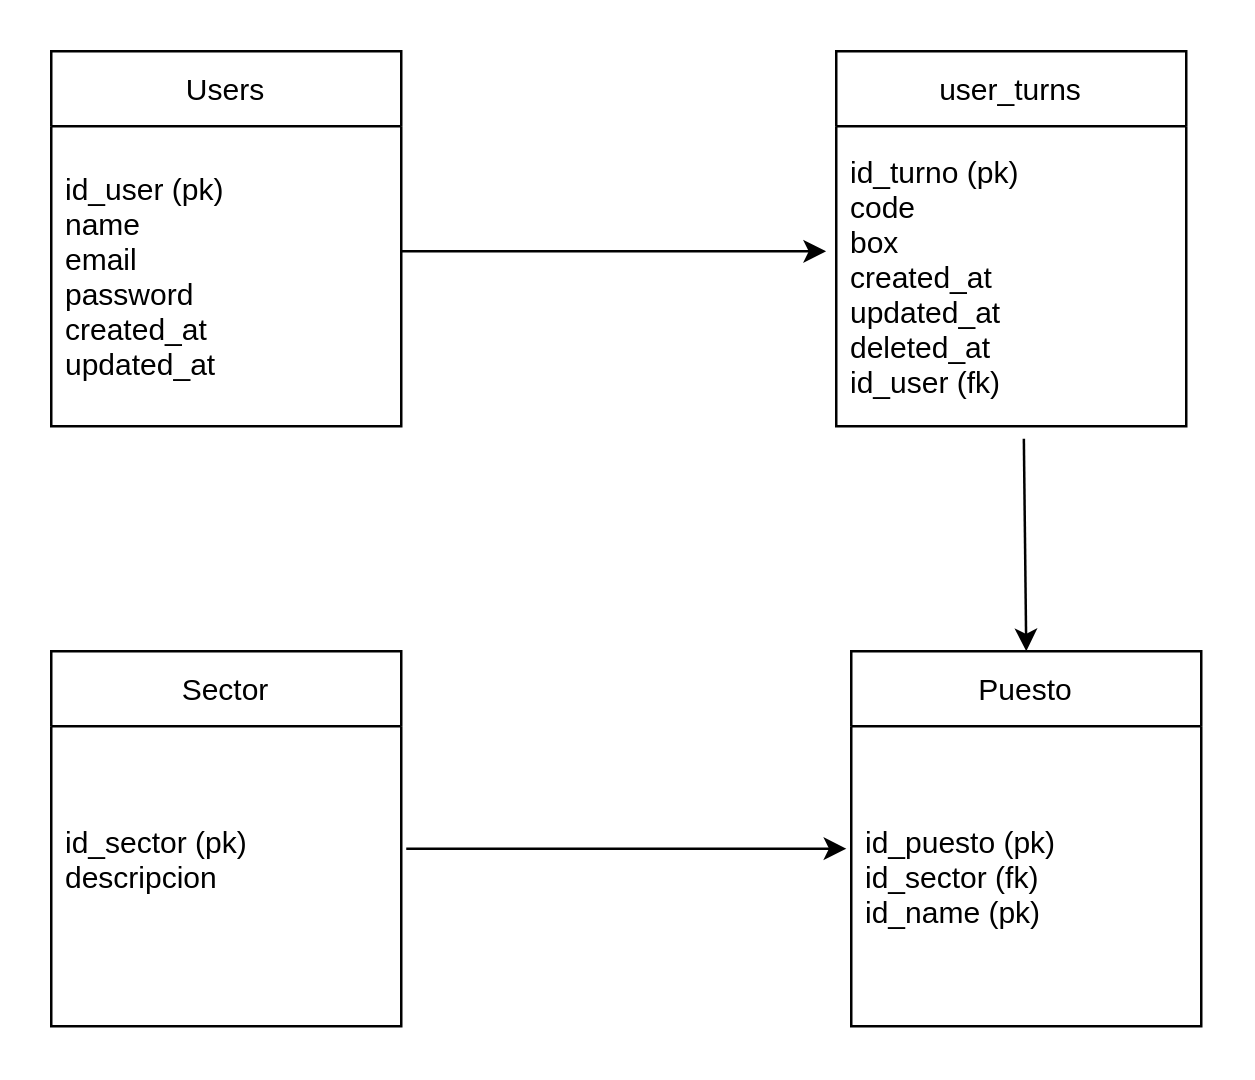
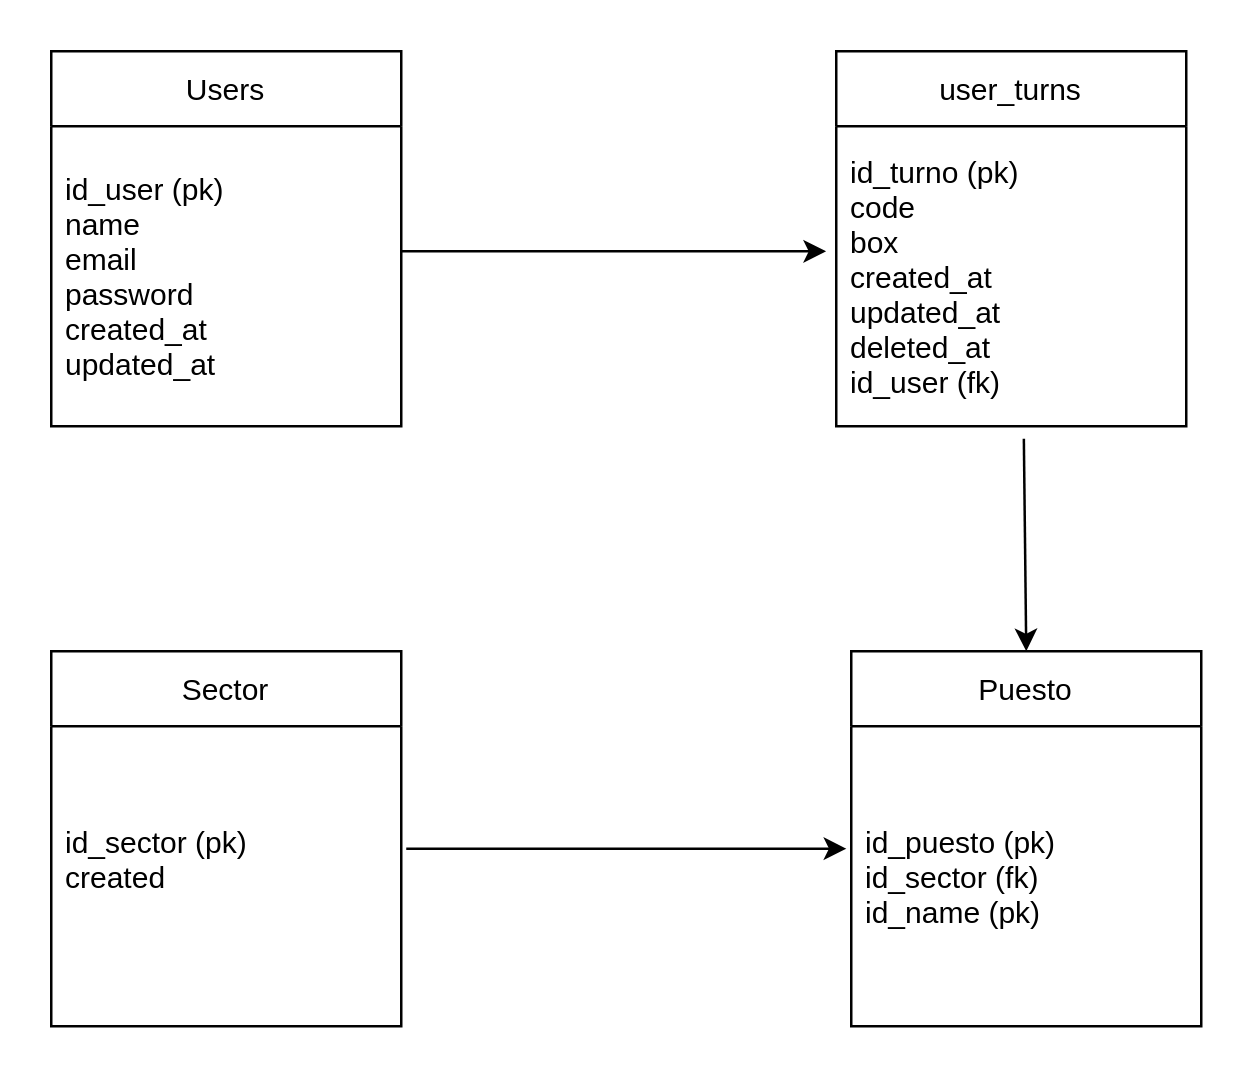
node "id_sector (pk) descripcion": label "id_sector (pk) descripcion" -> "id_sector (pk) created"
